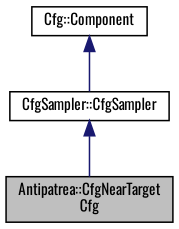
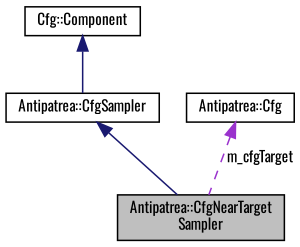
node "CfgSampler::CfgSampler": label "CfgSampler::CfgSampler" -> "Antipatrea::CfgSampler"
node "Antipatrea::Cfg": added
node "Antipatrea::CfgNearTarget Cfg": label "Antipatrea::CfgNearTarget Cfg" -> "Antipatrea::CfgNearTarget Sampler"
